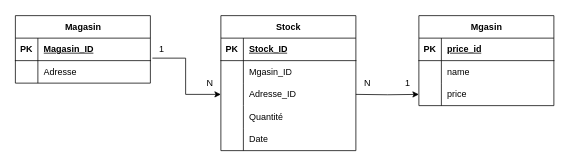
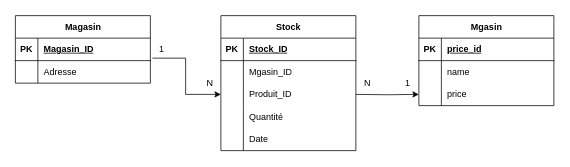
node "Adresse_ID": label "Adresse_ID" -> "Produit_ID"
